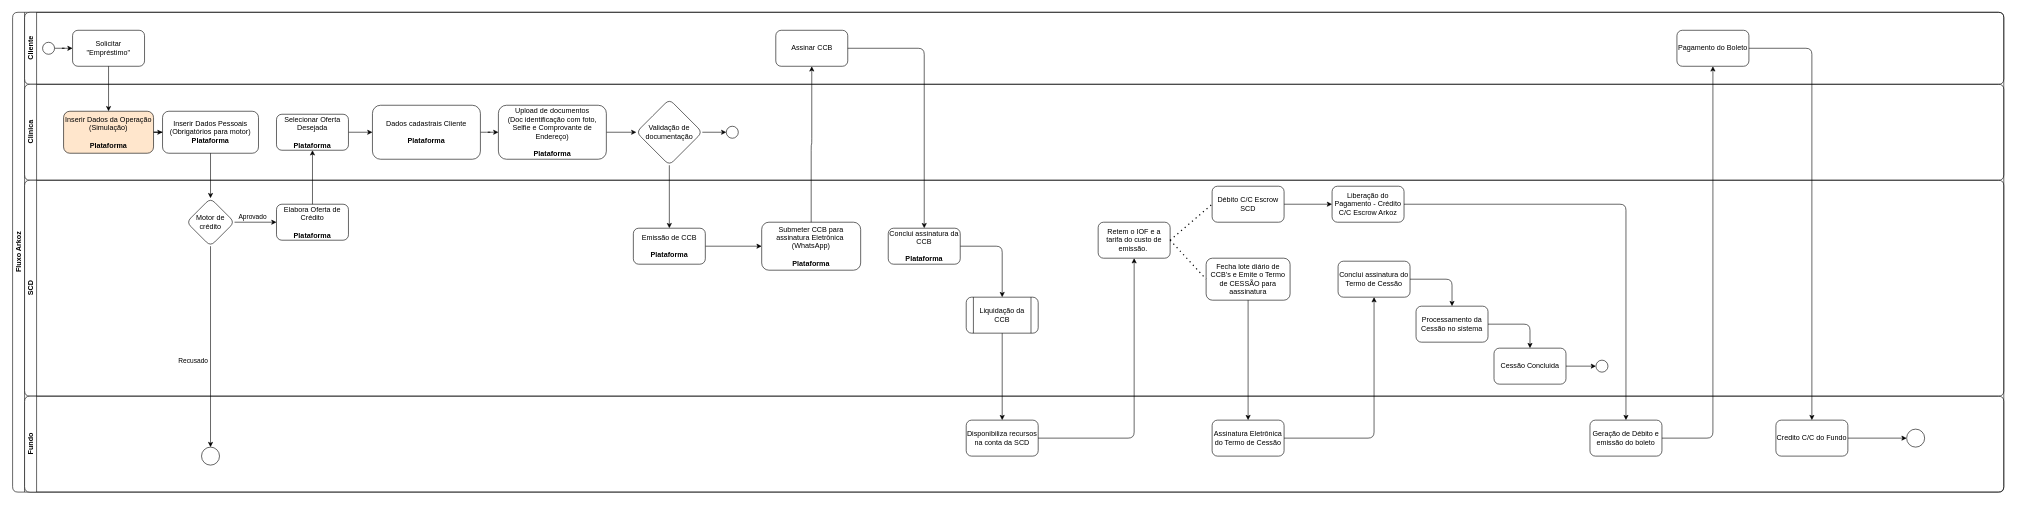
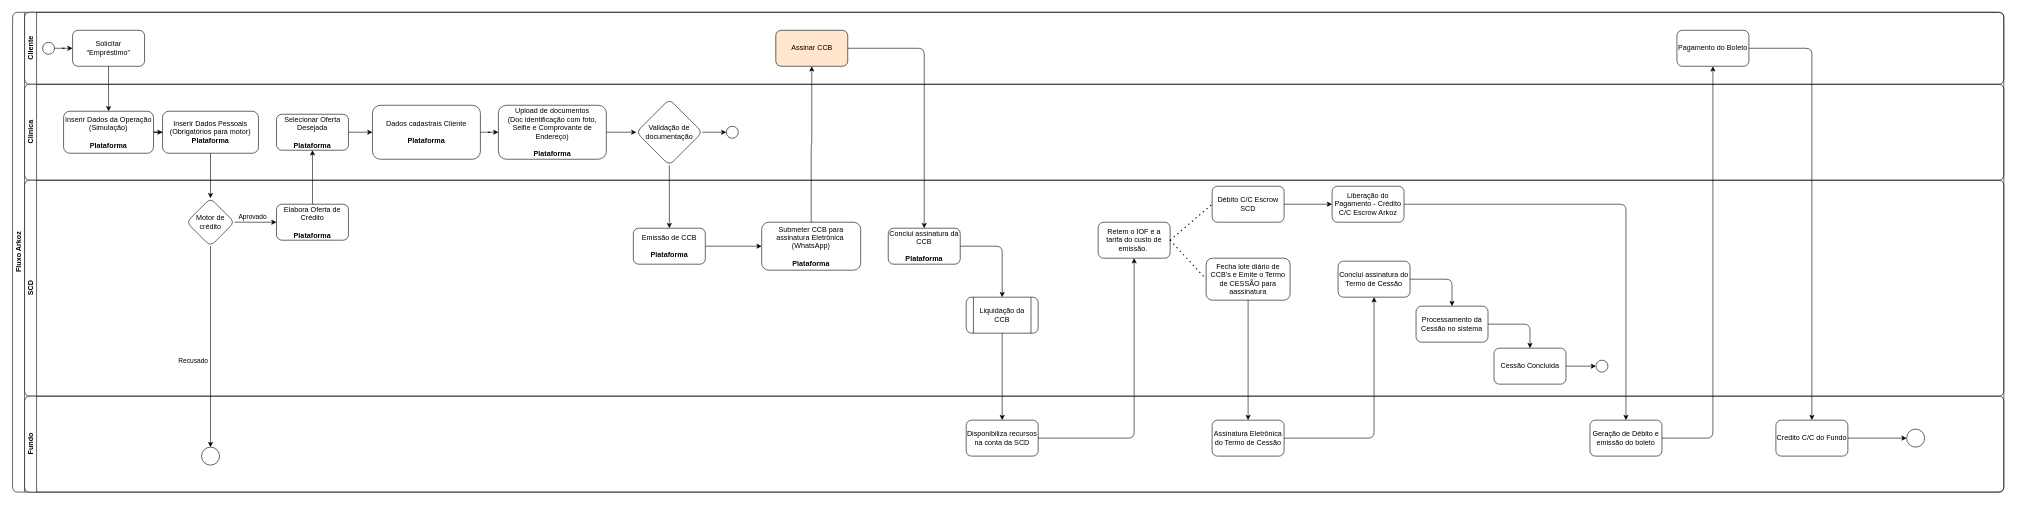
node "Assinar CCB": fillcolor #ffffff -> #ffe6cc
node "Inserir Dados da Operação (Simulação) Plataforma": fillcolor #ffe6cc -> #ffffff
